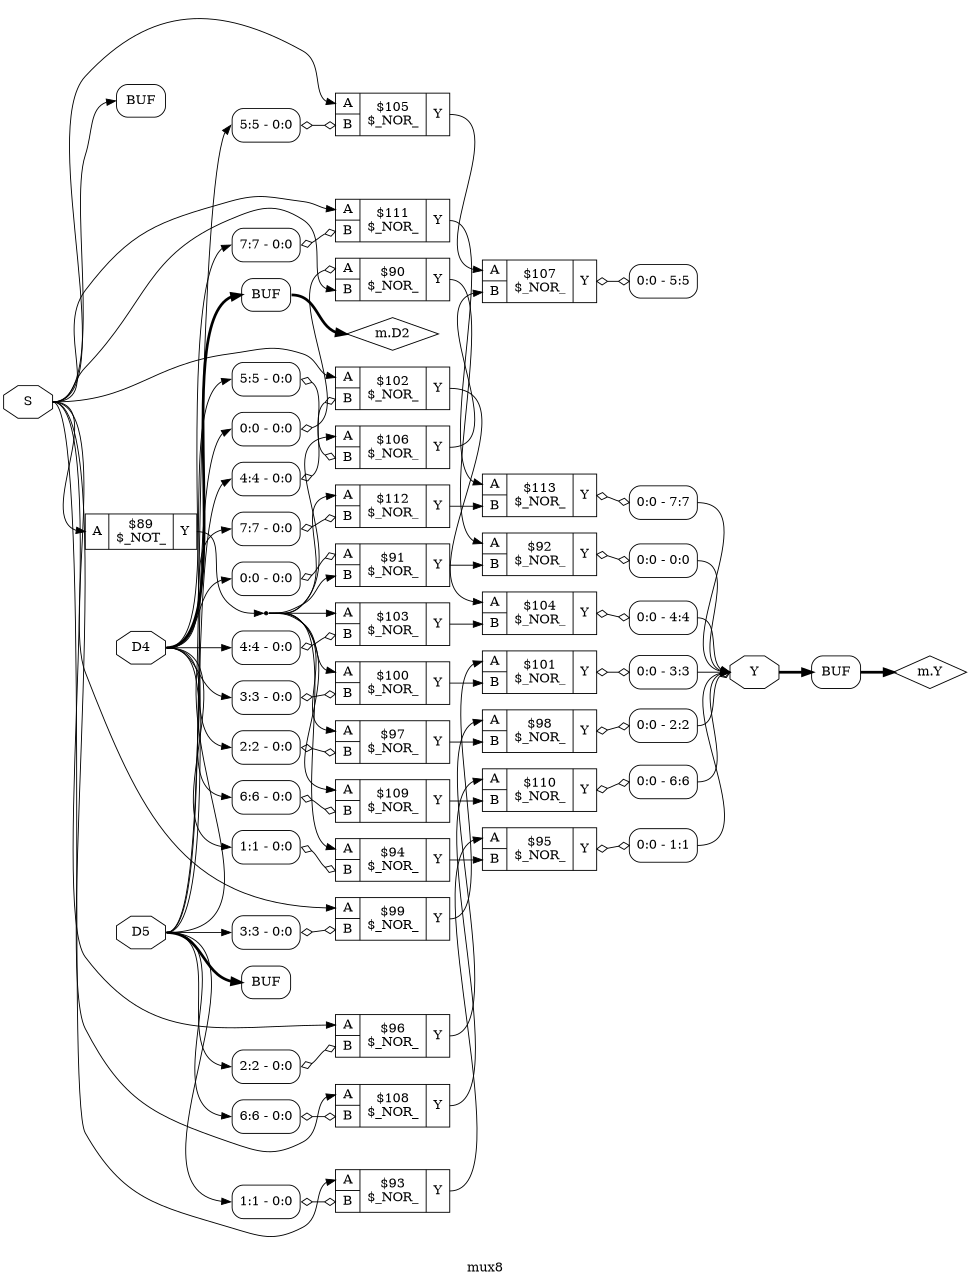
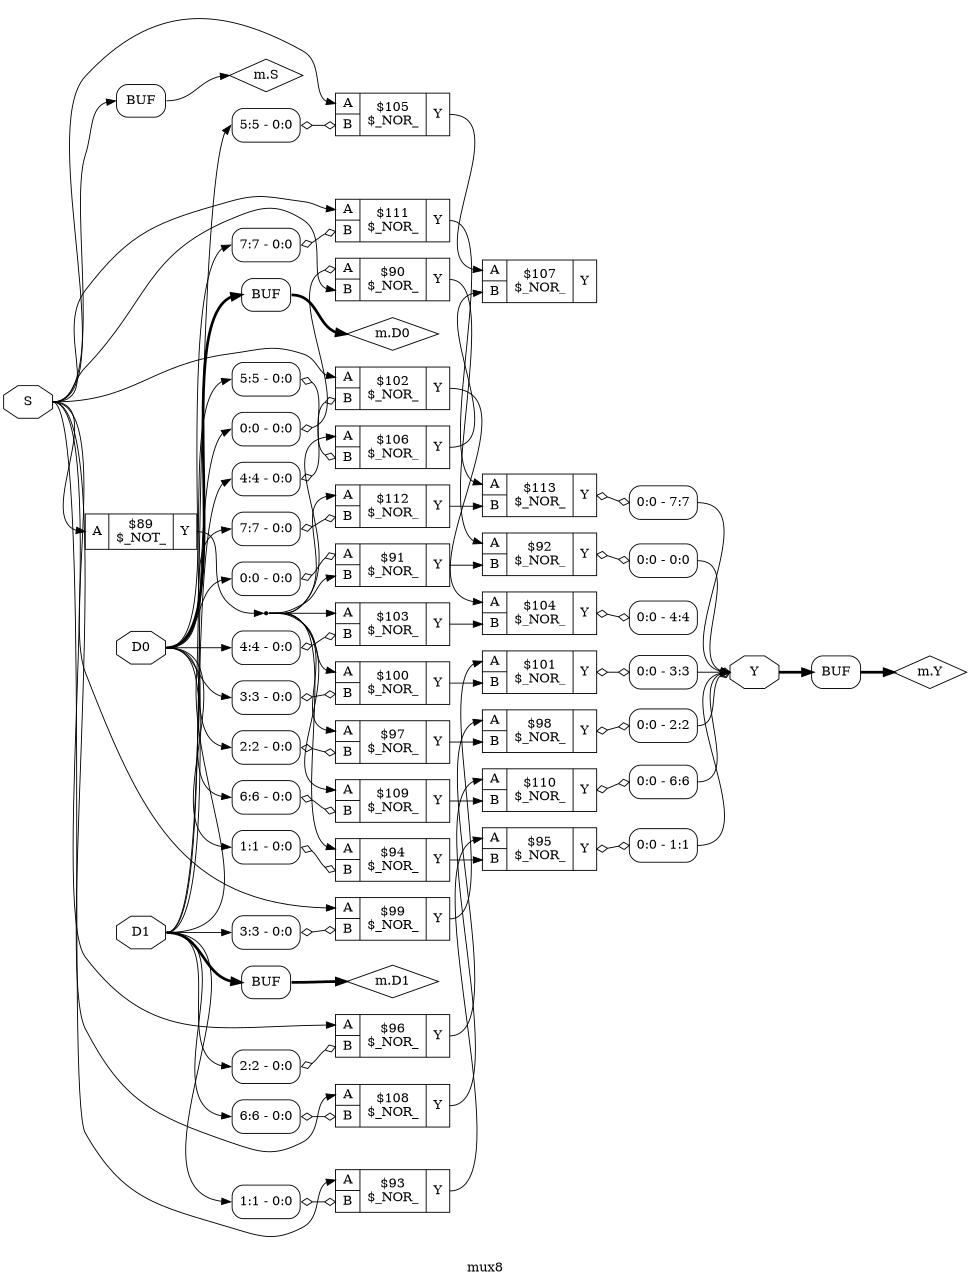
node "m.S": added
node "0:0 - 5:5": removed
node "m.D2": label "m.D2" -> "m.D0"
edge "0:0 - 7:7" -> "Y": arrowhead normal -> odiamond
edge "0:0 - 4:4" -> "Y": removed
node "D4": label "D4" -> "D0"
node "D5": label "D5" -> "D1"
node "m.D1": added
